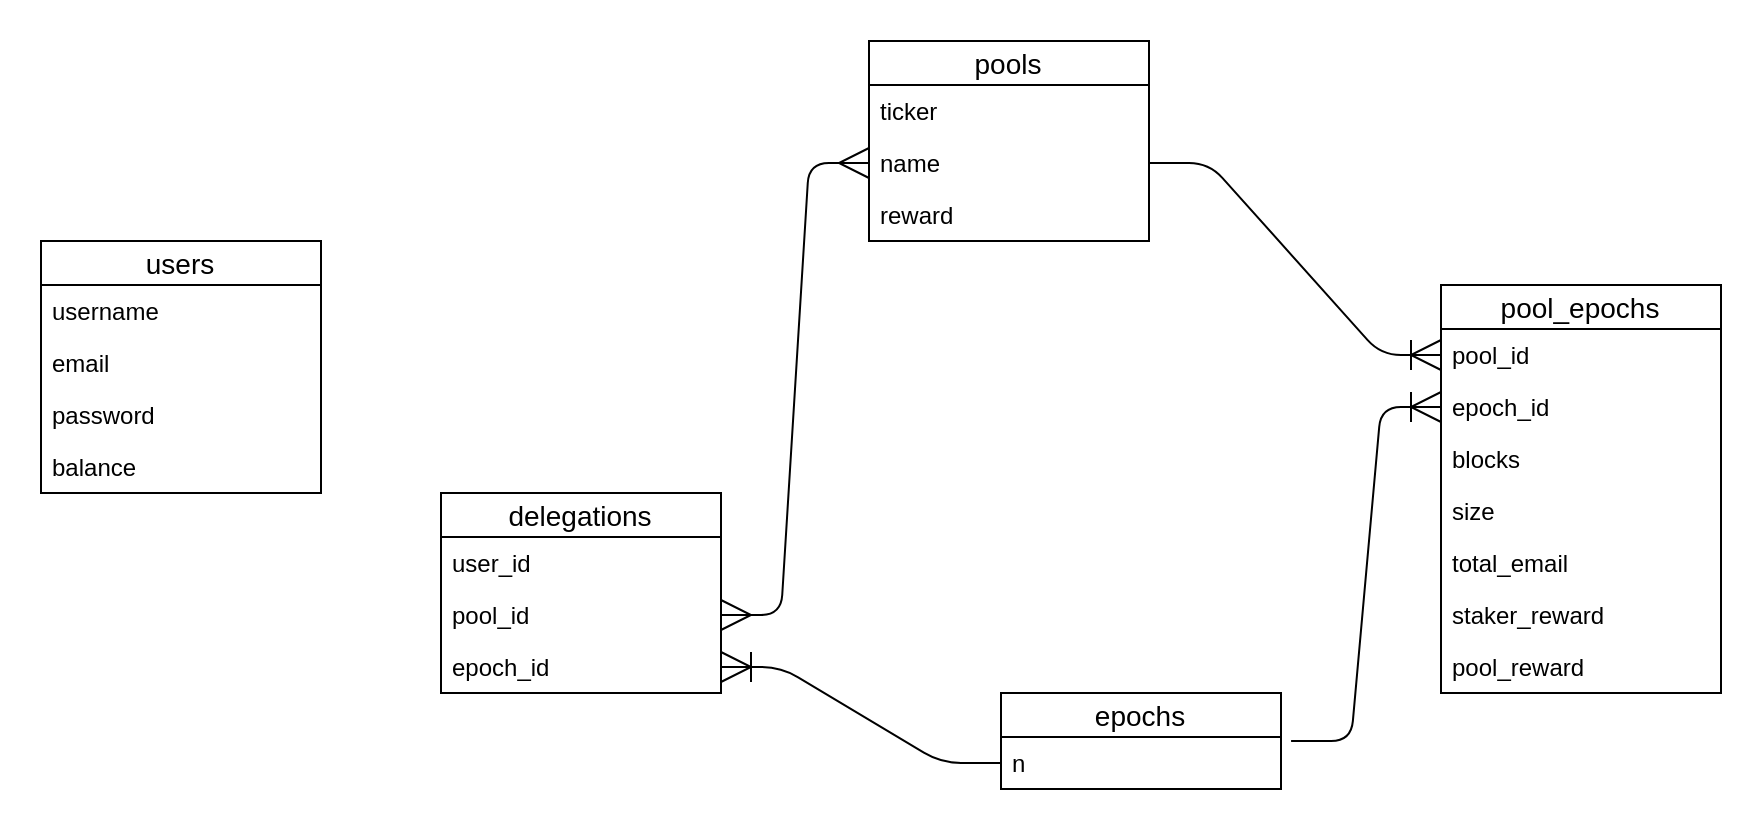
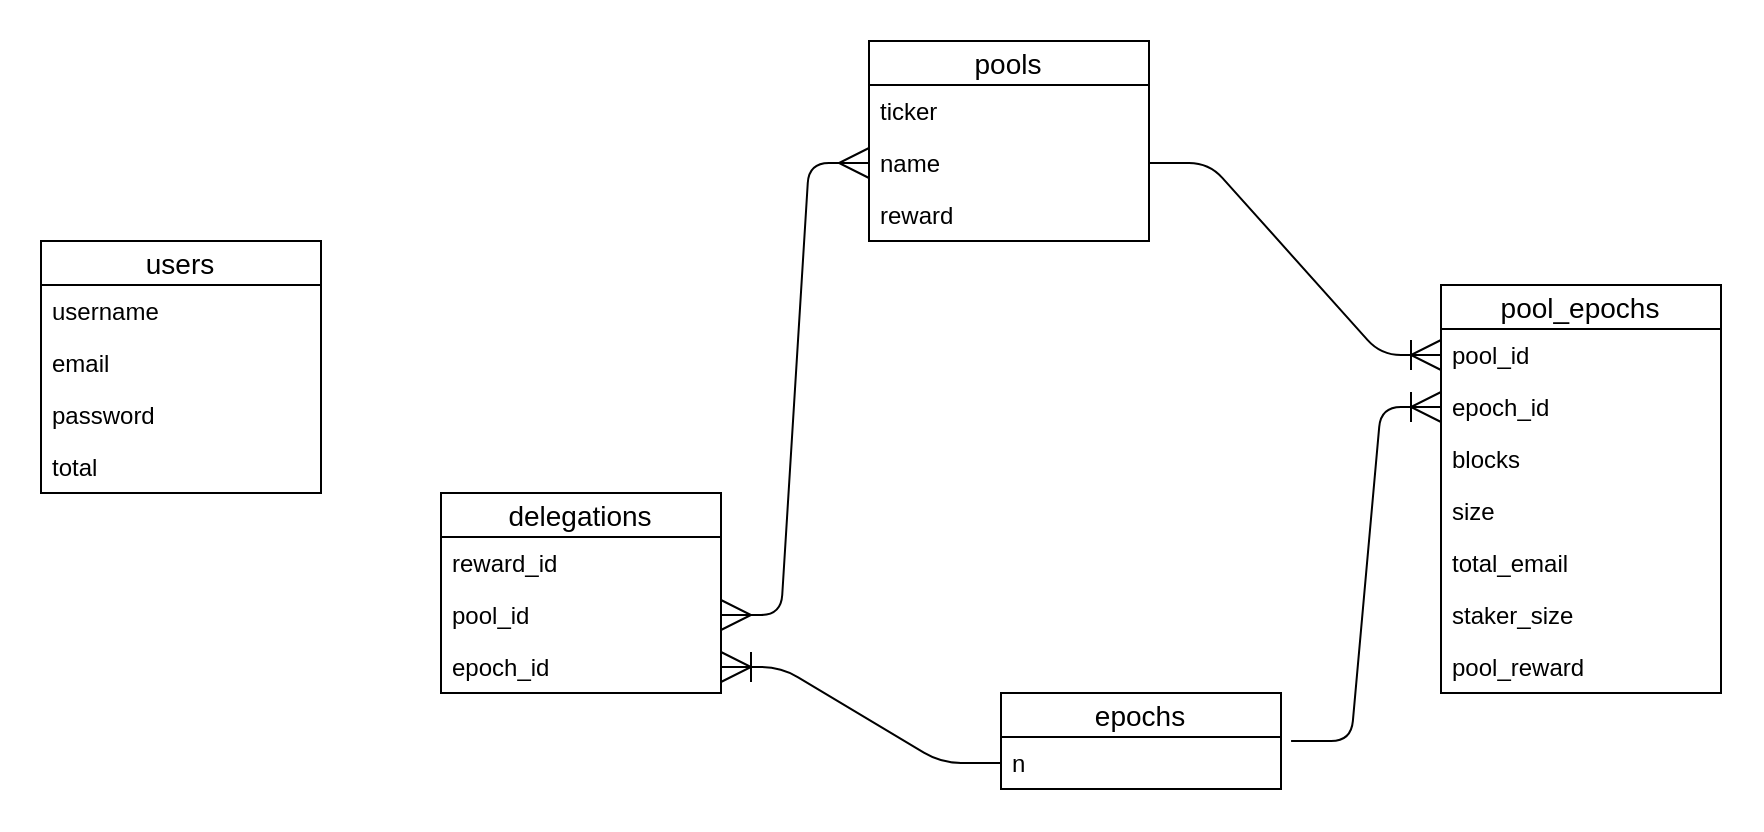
node "balance": label "balance" -> "total"
node "user_id": label "user_id" -> "reward_id"
node "staker_reward": label "staker_reward" -> "staker_size"
